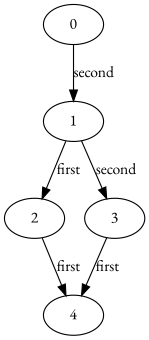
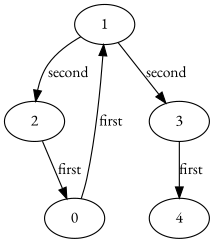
edge "0" -> "1": label "second" -> "first"
edge "1" -> "2": label "first" -> "second"
edge "2" -> "4": now "2" -> "0"
